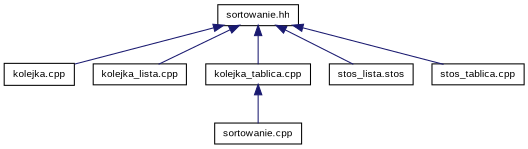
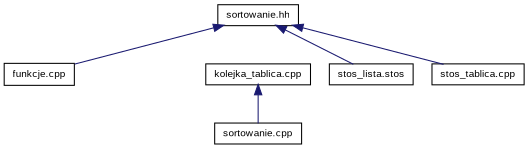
edge "kolejka_tablica.cpp" -> "sortowanie.hh": removed
node "kolejka.cpp": label "kolejka.cpp" -> "funkcje.cpp"
node "kolejka_lista.cpp": removed
